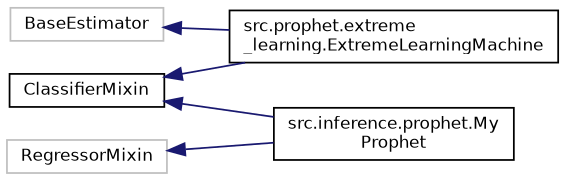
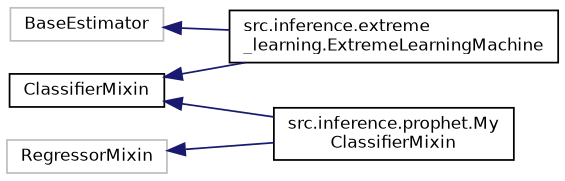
node "src.prophet.extreme _learning.ExtremeLearningMachine": label "src.prophet.extreme _learning.ExtremeLearningMachine" -> "src.inference.extreme _learning.ExtremeLearningMachine"
node "src.inference.prophet.My Prophet": label "src.inference.prophet.My Prophet" -> "src.inference.prophet.My ClassifierMixin"
